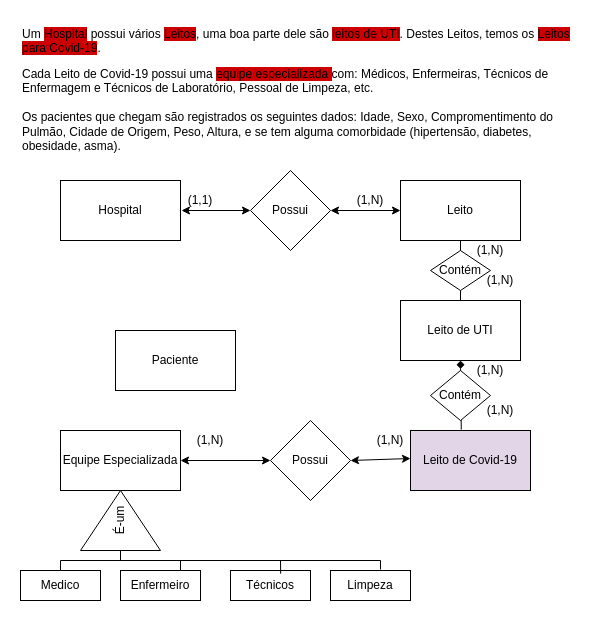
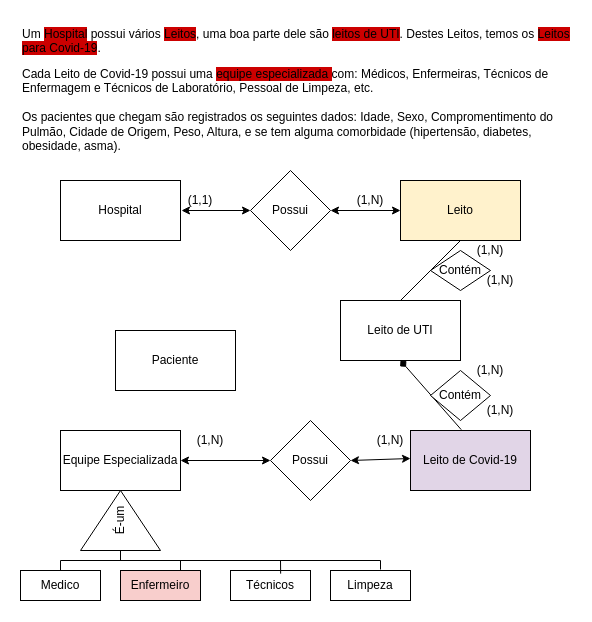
node "Leito": fillcolor #ffffff -> #fff2cc
node "Leito de UTI": moved (461, 331) -> (401, 331)
node "Enfermeiro": fillcolor #ffffff -> #f8cecc
